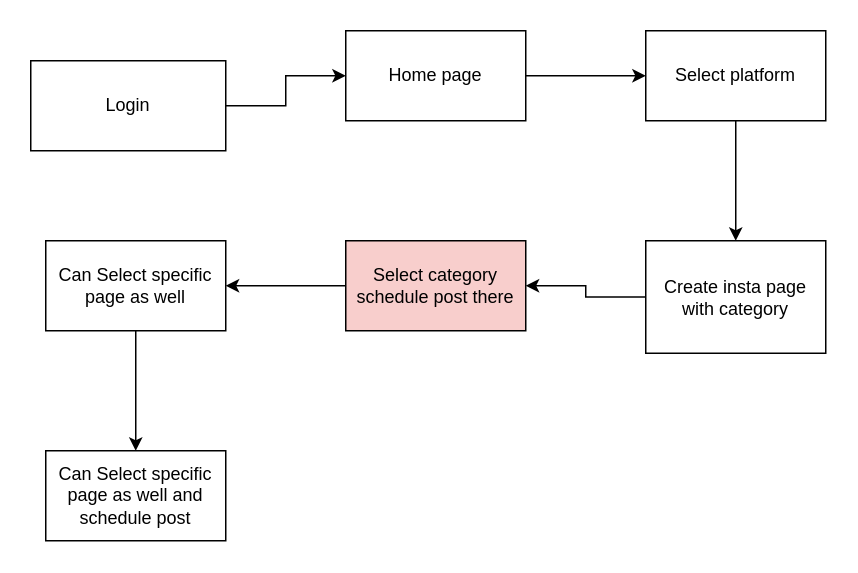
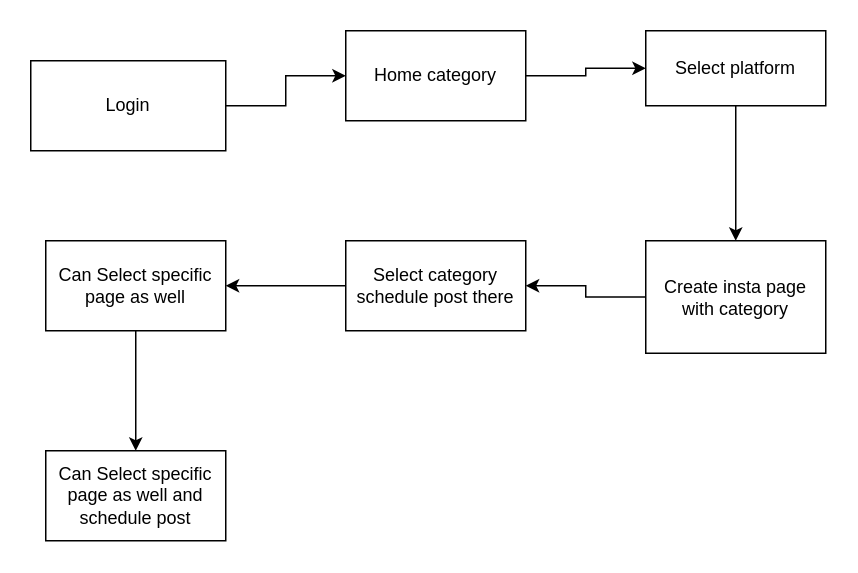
node "Home page": label "Home page" -> "Home category"
node "Select platform": size 180x90 -> 180x75
node "Select category schedule post there": fillcolor #f8cecc -> #ffffff
